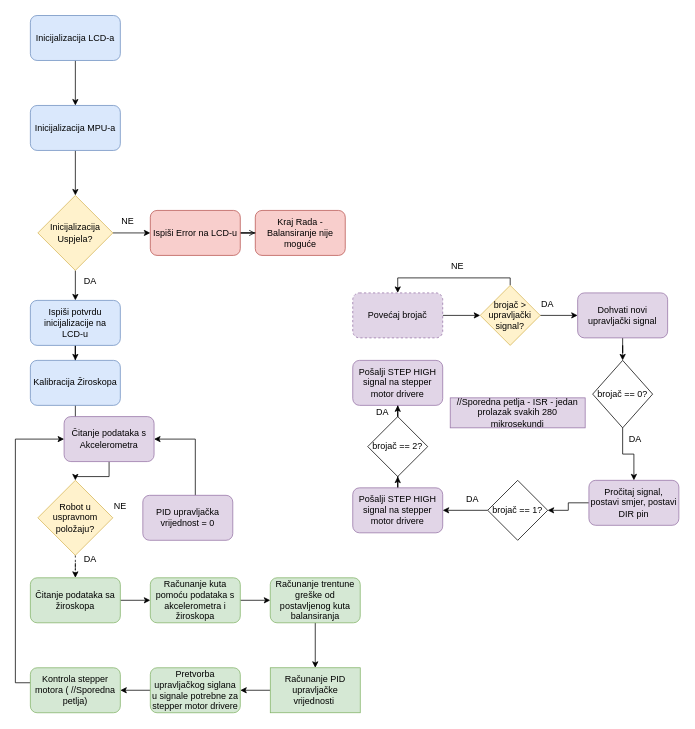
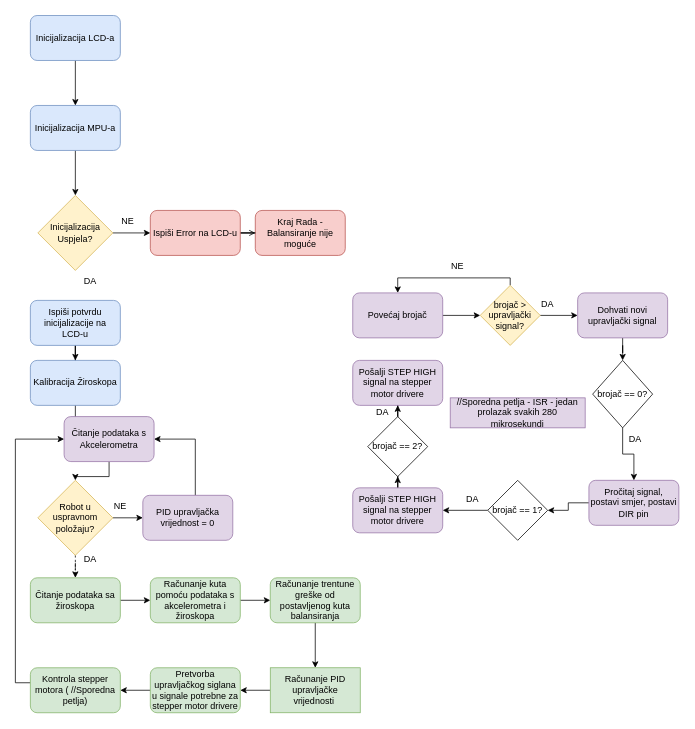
edge "Inicijalizacija Uspjela?" -> "Ispiši potvrdu inicijalizacije na LCD-u": removed
node "Povećaj brojač": style dashed -> solid
edge "Robot u uspravnom položaju?" -> "PID upravljačka vrijednost = 0": added
